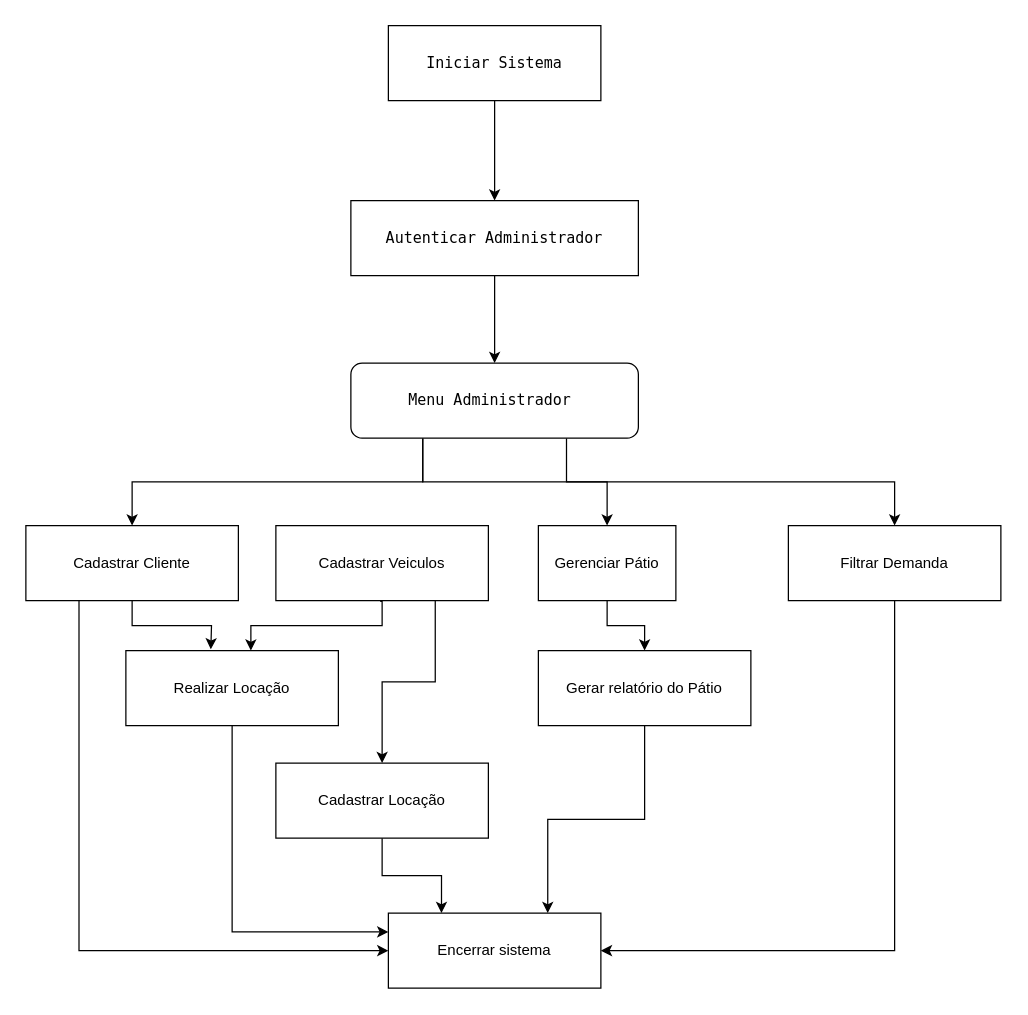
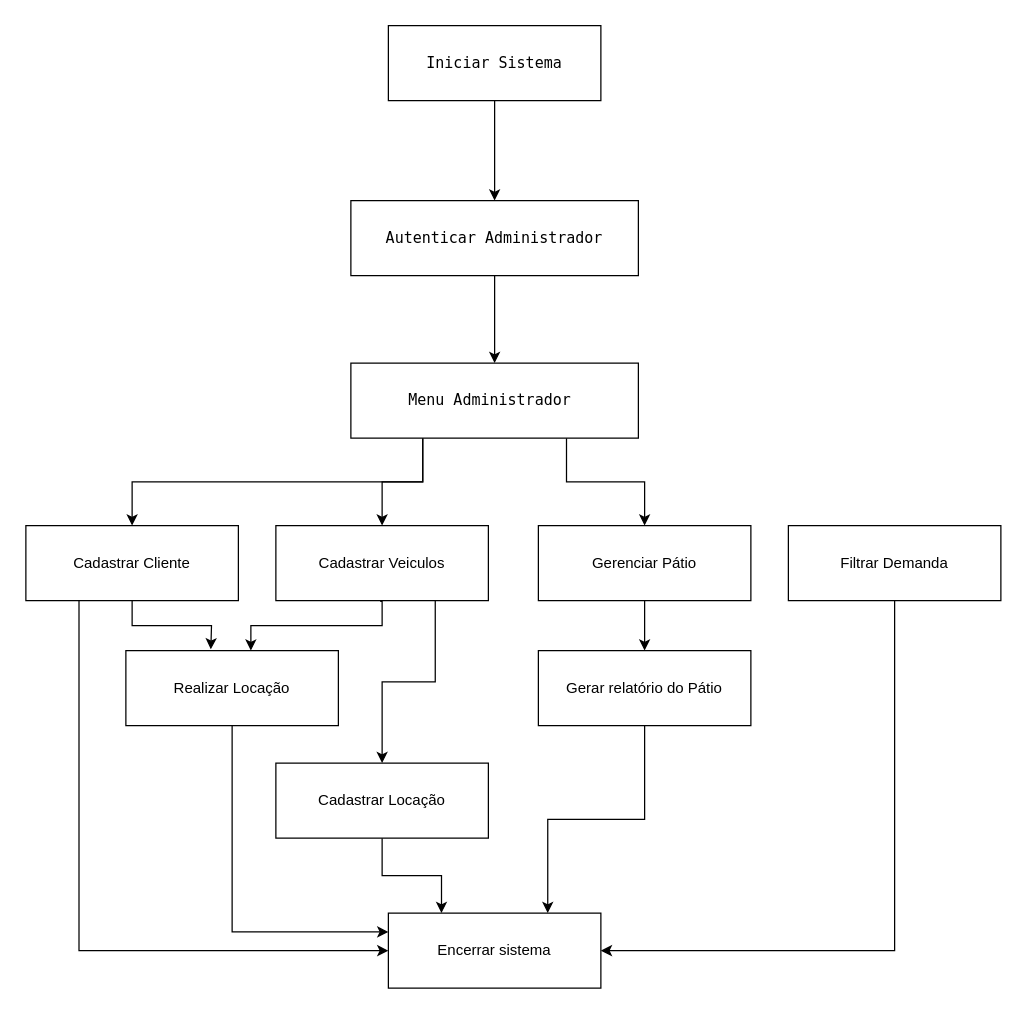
node "Menu Administrador": shape rounded rectangle -> rectangle
edge "Menu Administrador" -> "Filtrar Demanda": now "Menu Administrador" -> "Cadastrar Veiculos"
node "Gerenciar Pátio": size 138x75 -> 213x75
